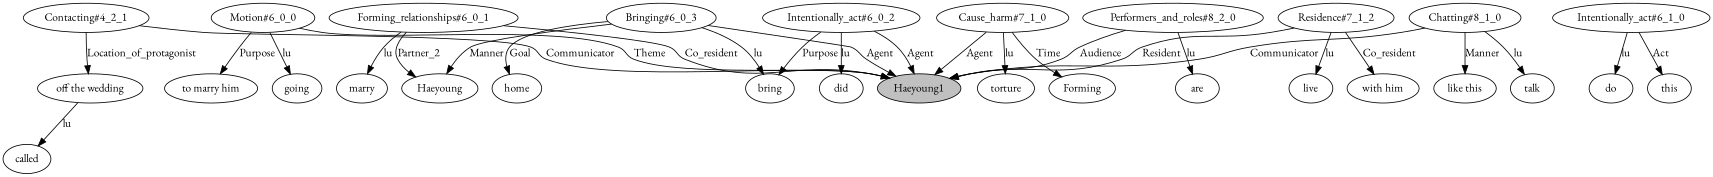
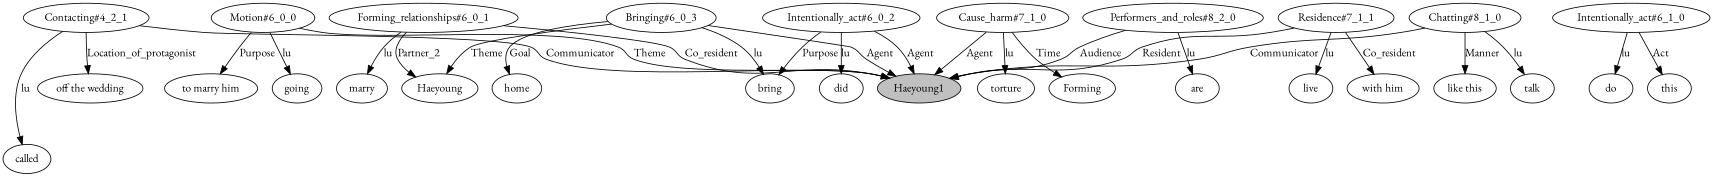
node "Residence#7_1_2": label "Residence#7_1_2" -> "Residence#7_1_1"
edge "Bringing#6_0_3" -> "Haeyoung": label "Manner" -> "Theme"
edge "off the wedding" -> "called": now "Contacting#4_2_1" -> "called"
